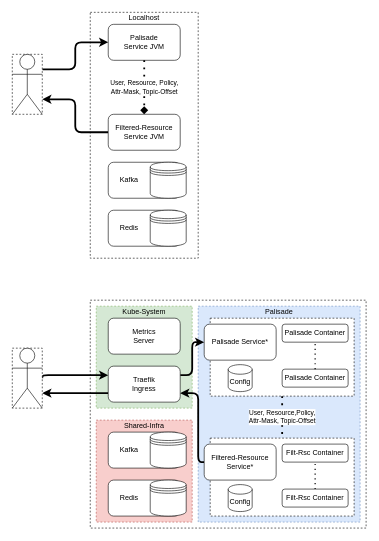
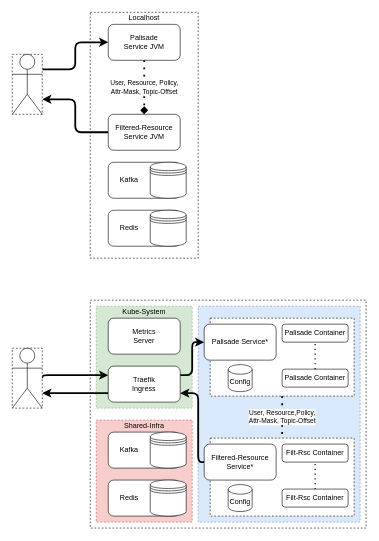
node "Palisade": removed
